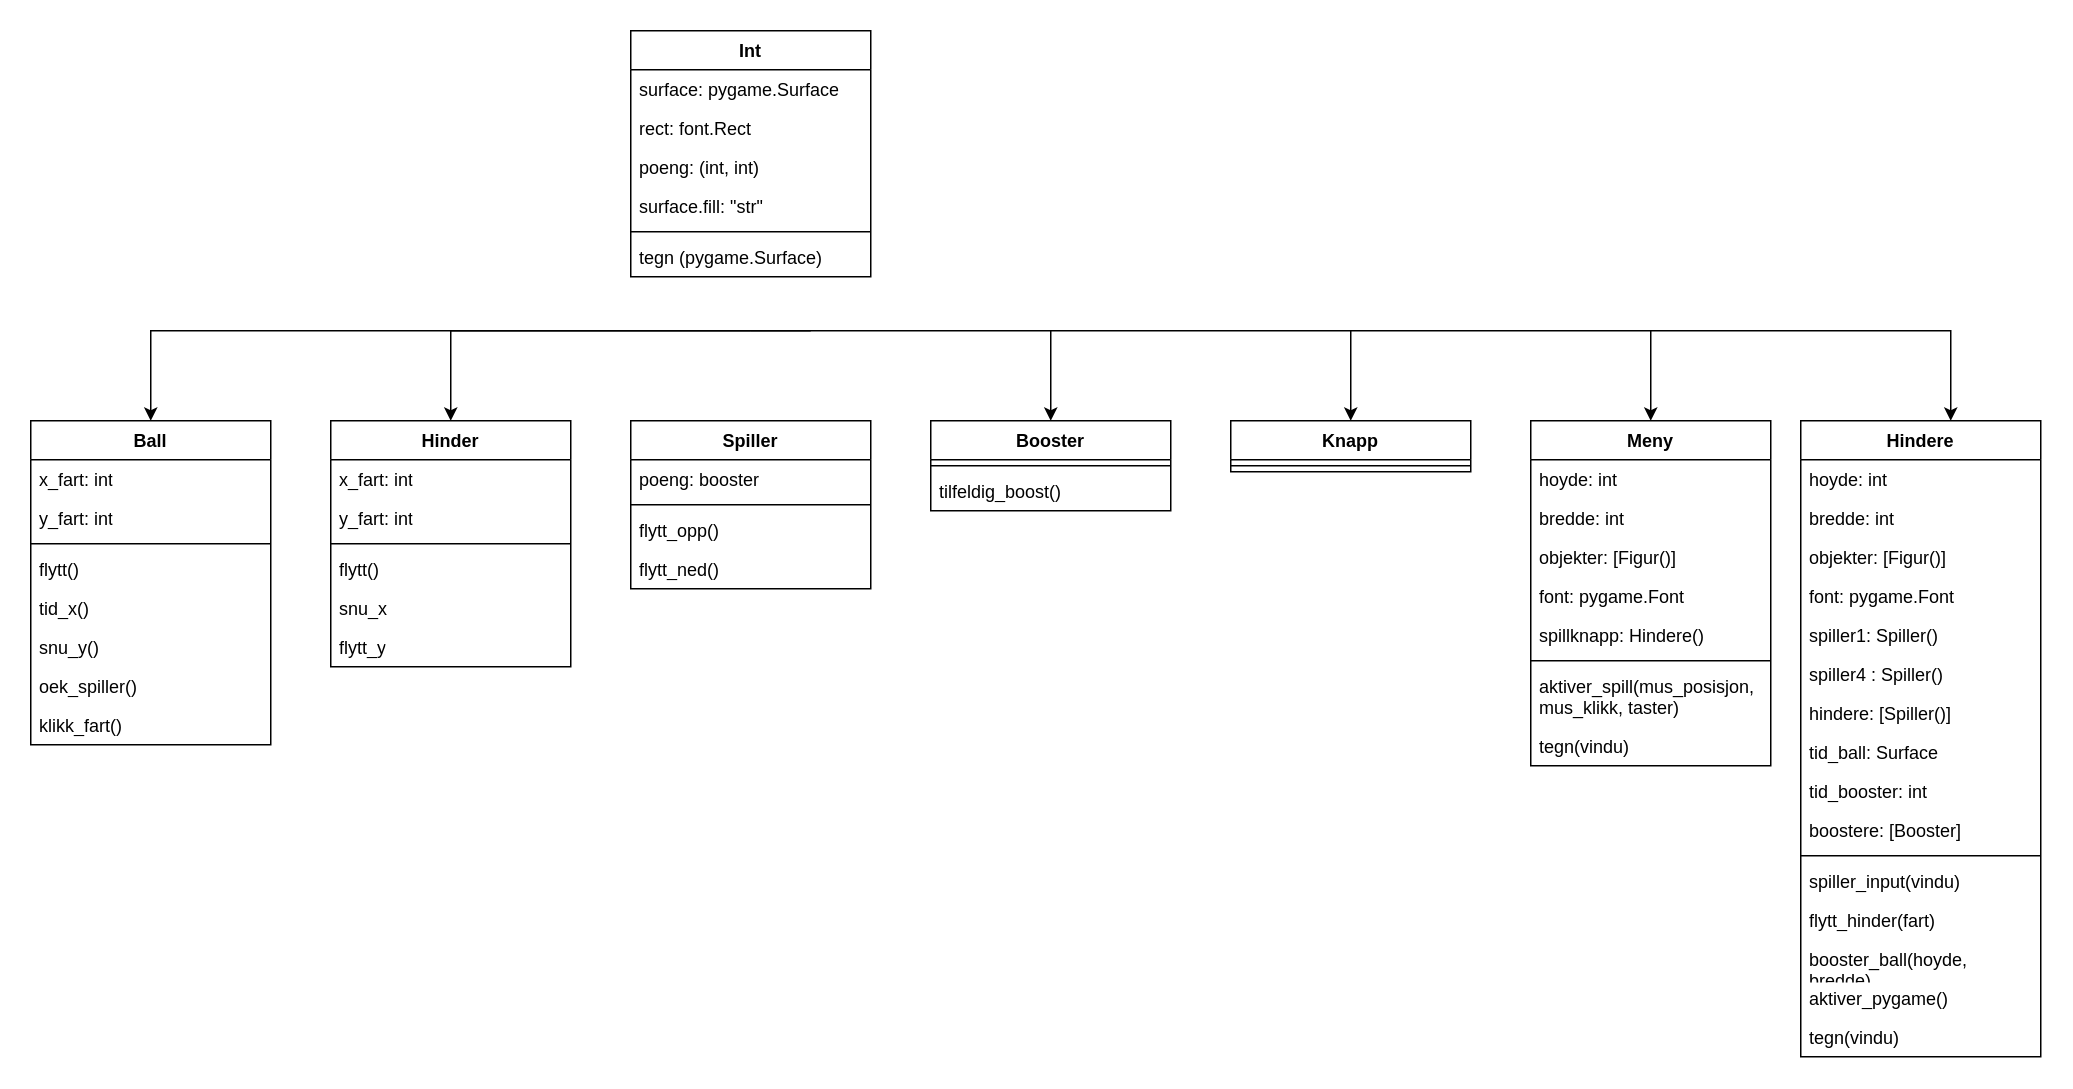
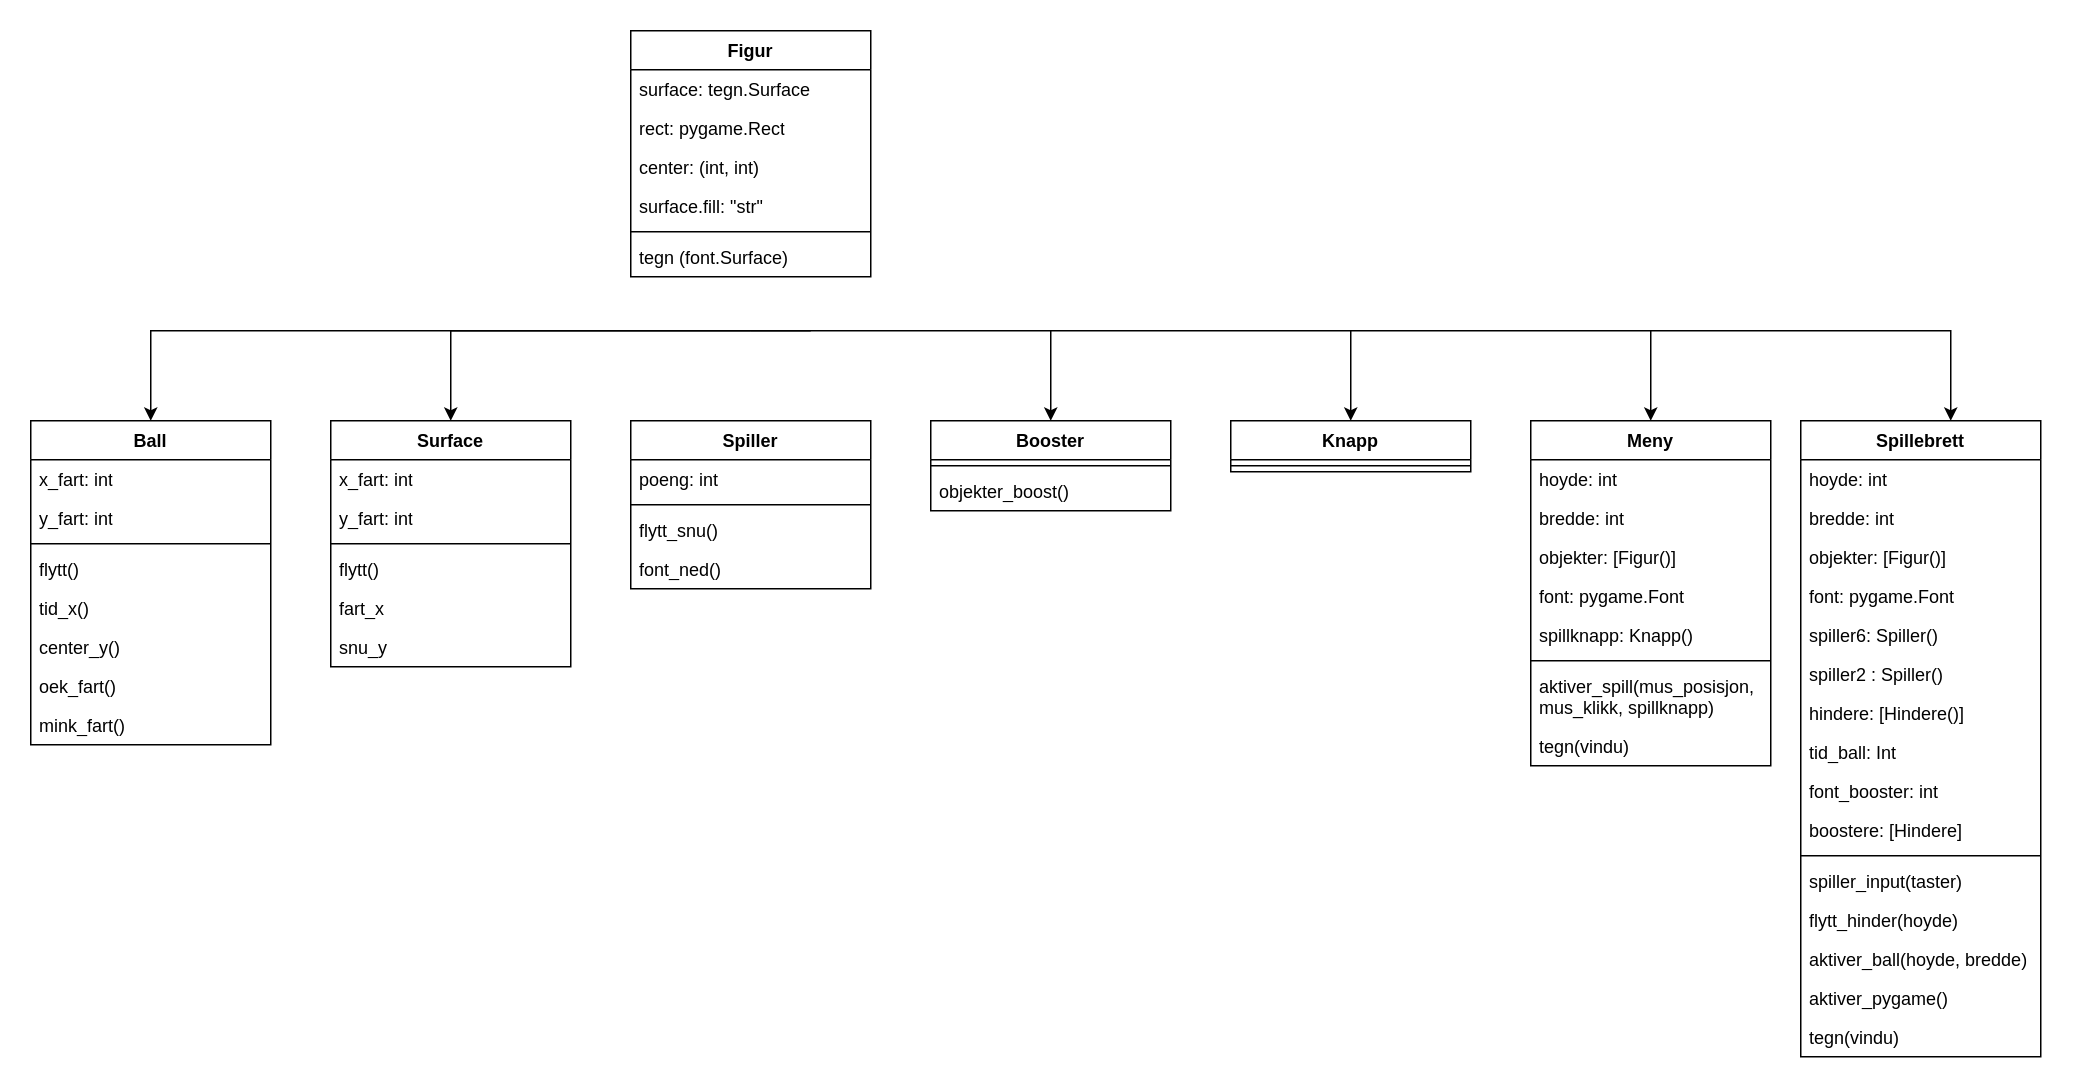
node "Int": label "Int" -> "Figur"
node "surface: pygame.Surface": label "surface: pygame.Surface" -> "surface: tegn.Surface"
node "rect: font.Rect": label "rect: font.Rect" -> "rect: pygame.Rect"
node "poeng: (int, int)": label "poeng: (int, int)" -> "center: (int, int)"
node "tegn (pygame.Surface)": label "tegn (pygame.Surface)" -> "tegn (font.Surface)"
node "Hinder": label "Hinder" -> "Surface"
node "Hindere": label "Hindere" -> "Spillebrett"
node "poeng: booster": label "poeng: booster" -> "poeng: int"
node "tilfeldig_boost()": label "tilfeldig_boost()" -> "objekter_boost()"
node "flytt_opp()": label "flytt_opp()" -> "flytt_snu()"
node "flytt_ned()": label "flytt_ned()" -> "font_ned()"
node "snu_x": label "snu_x" -> "fart_x"
node "spillknapp: Hindere()": label "spillknapp: Hindere()" -> "spillknapp: Knapp()"
node "spiller1: Spiller()": label "spiller1: Spiller()" -> "spiller6: Spiller()"
node "snu_y()": label "snu_y()" -> "center_y()"
node "flytt_y": label "flytt_y" -> "snu_y"
node "spiller4 : Spiller()": label "spiller4 : Spiller()" -> "spiller2 : Spiller()"
node "oek_spiller()": label "oek_spiller()" -> "oek_fart()"
node "aktiver_spill(mus_posisjon, mus_klikk, taster)": label "aktiver_spill(mus_posisjon, mus_klikk, taster)" -> "aktiver_spill(mus_posisjon, mus_klikk, spillknapp)"
node "hindere: [Spiller()]": label "hindere: [Spiller()]" -> "hindere: [Hindere()]"
node "klikk_fart()": label "klikk_fart()" -> "mink_fart()"
node "tid_ball: Surface": label "tid_ball: Surface" -> "tid_ball: Int"
node "tid_booster: int": label "tid_booster: int" -> "font_booster: int"
node "boostere: [Booster]": label "boostere: [Booster]" -> "boostere: [Hindere]"
node "spiller_input(vindu)": label "spiller_input(vindu)" -> "spiller_input(taster)"
node "flytt_hinder(fart)": label "flytt_hinder(fart)" -> "flytt_hinder(hoyde)"
node "booster_ball(hoyde, bredde)": label "booster_ball(hoyde, bredde)" -> "aktiver_ball(hoyde, bredde)"
